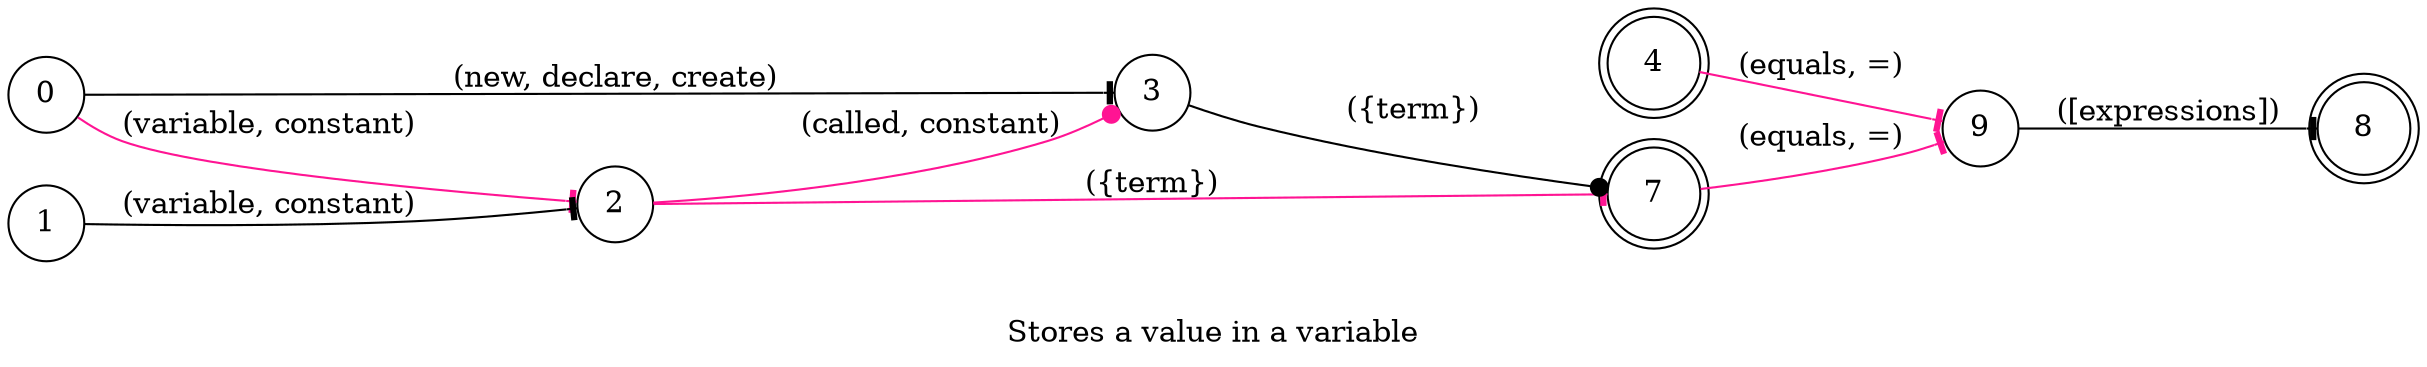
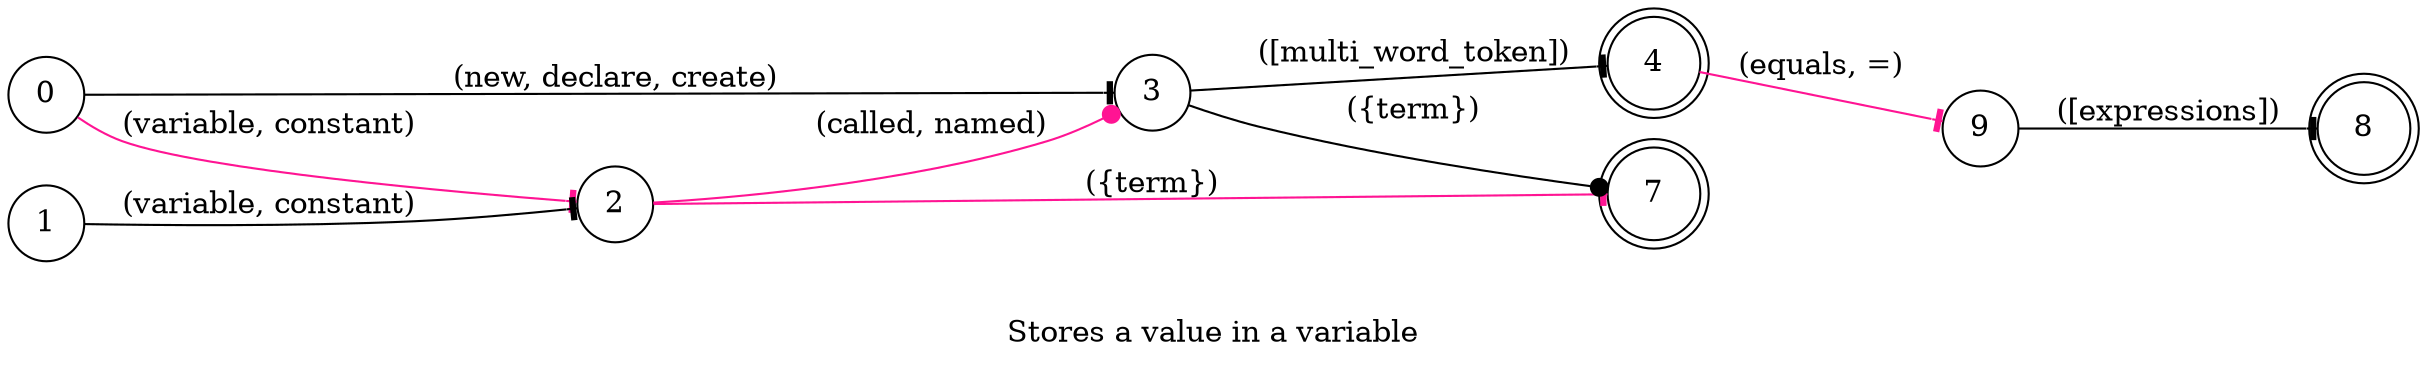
edge "3" -> "4": added, label "([multi_word_token])"
edge "2" -> "3": label "(called, constant)" -> "(called, named)"
edge "7" -> "9": removed, label "(equals, =)"
